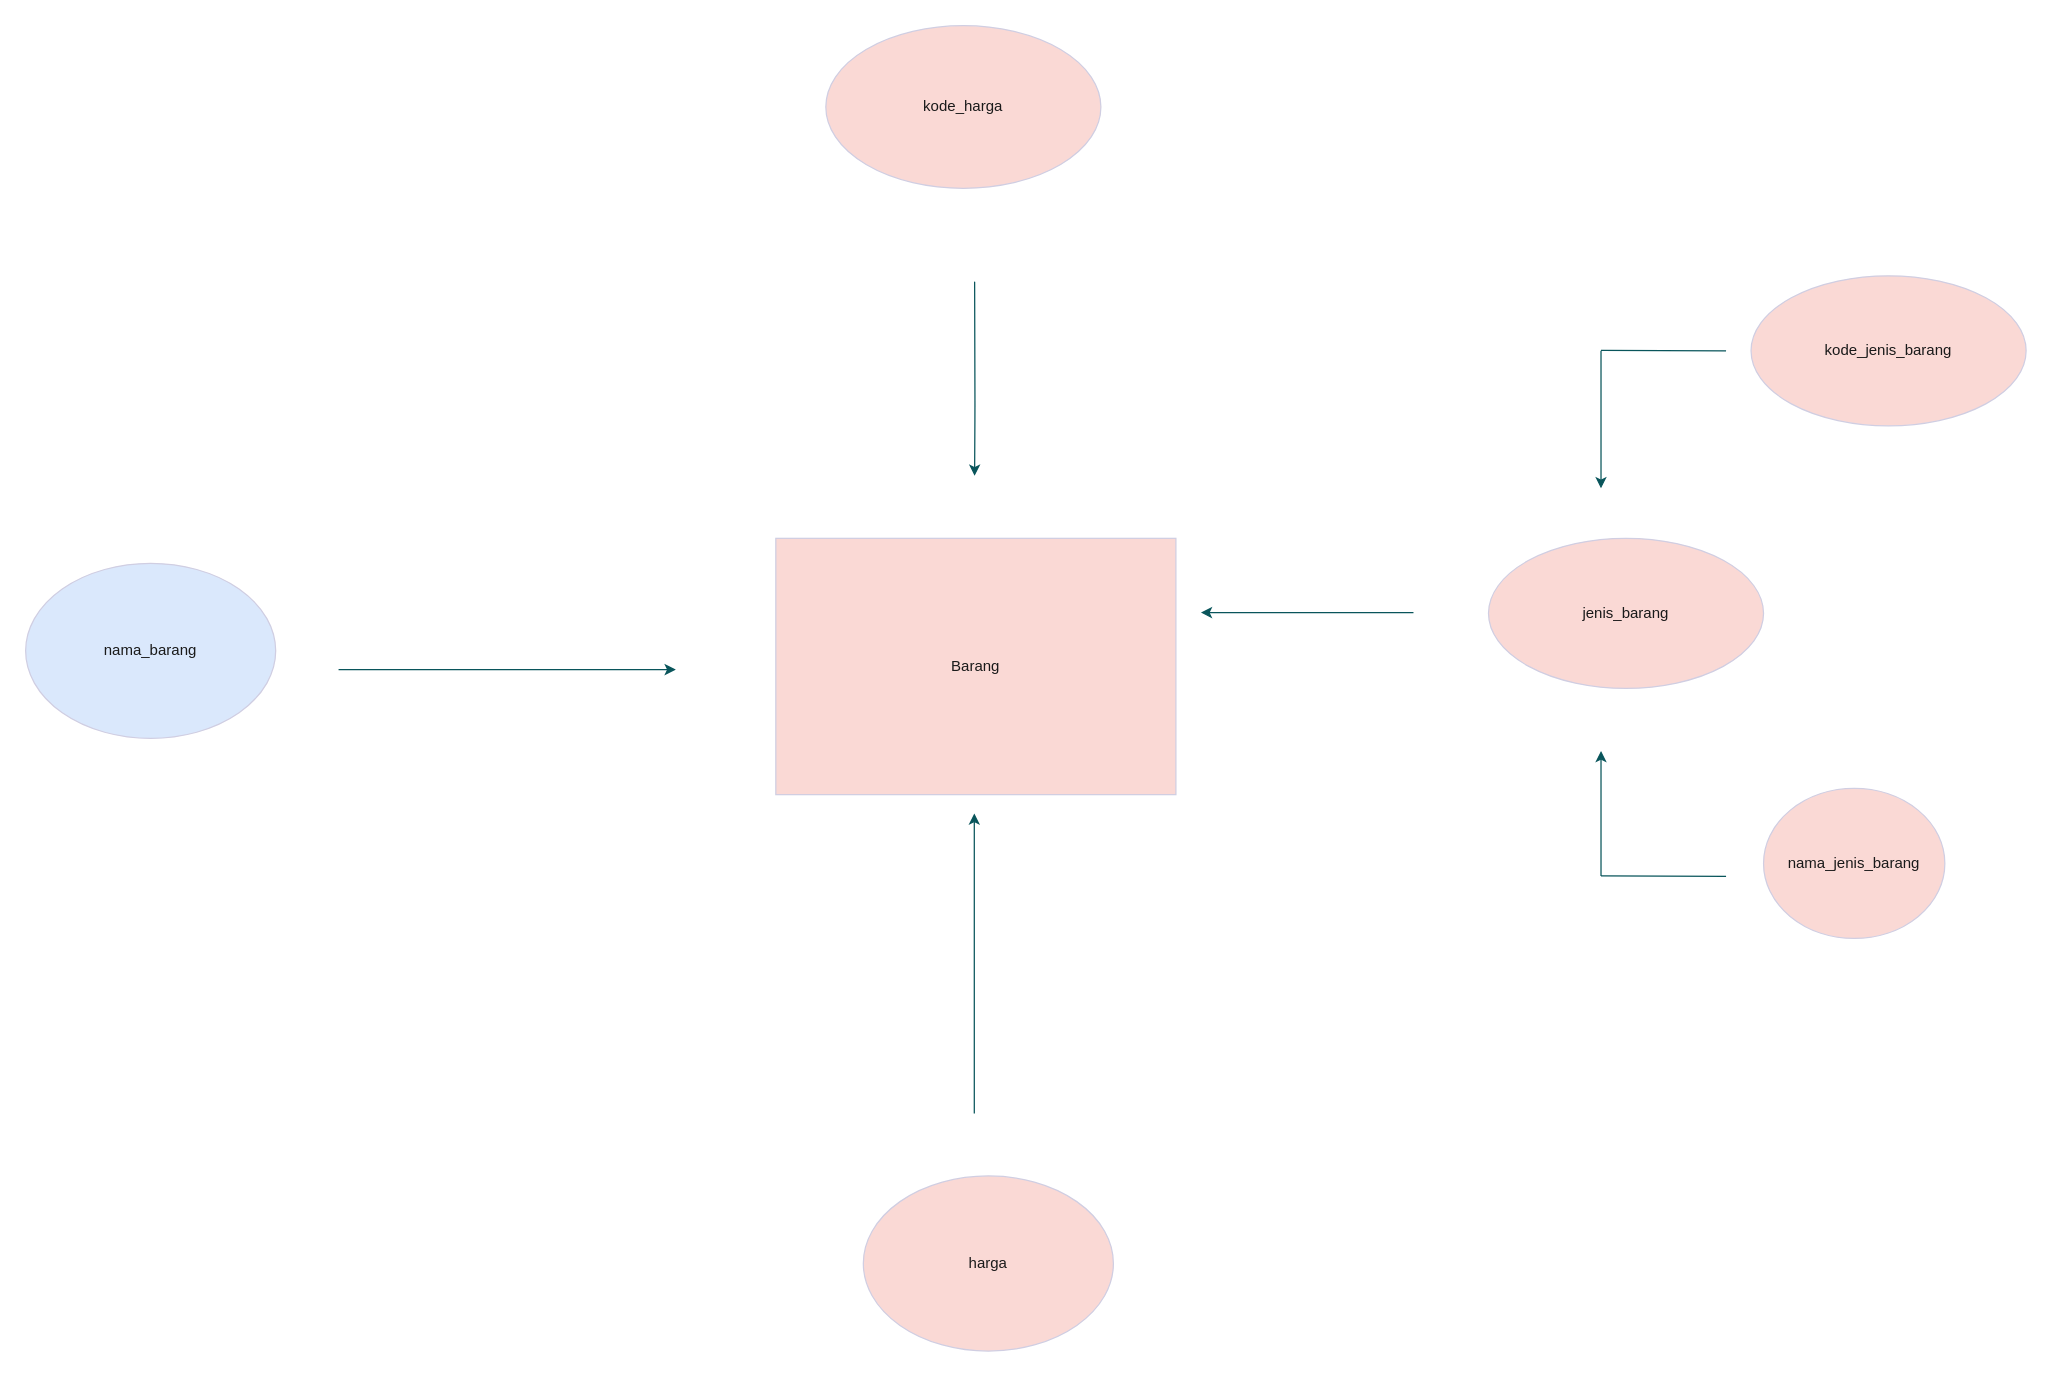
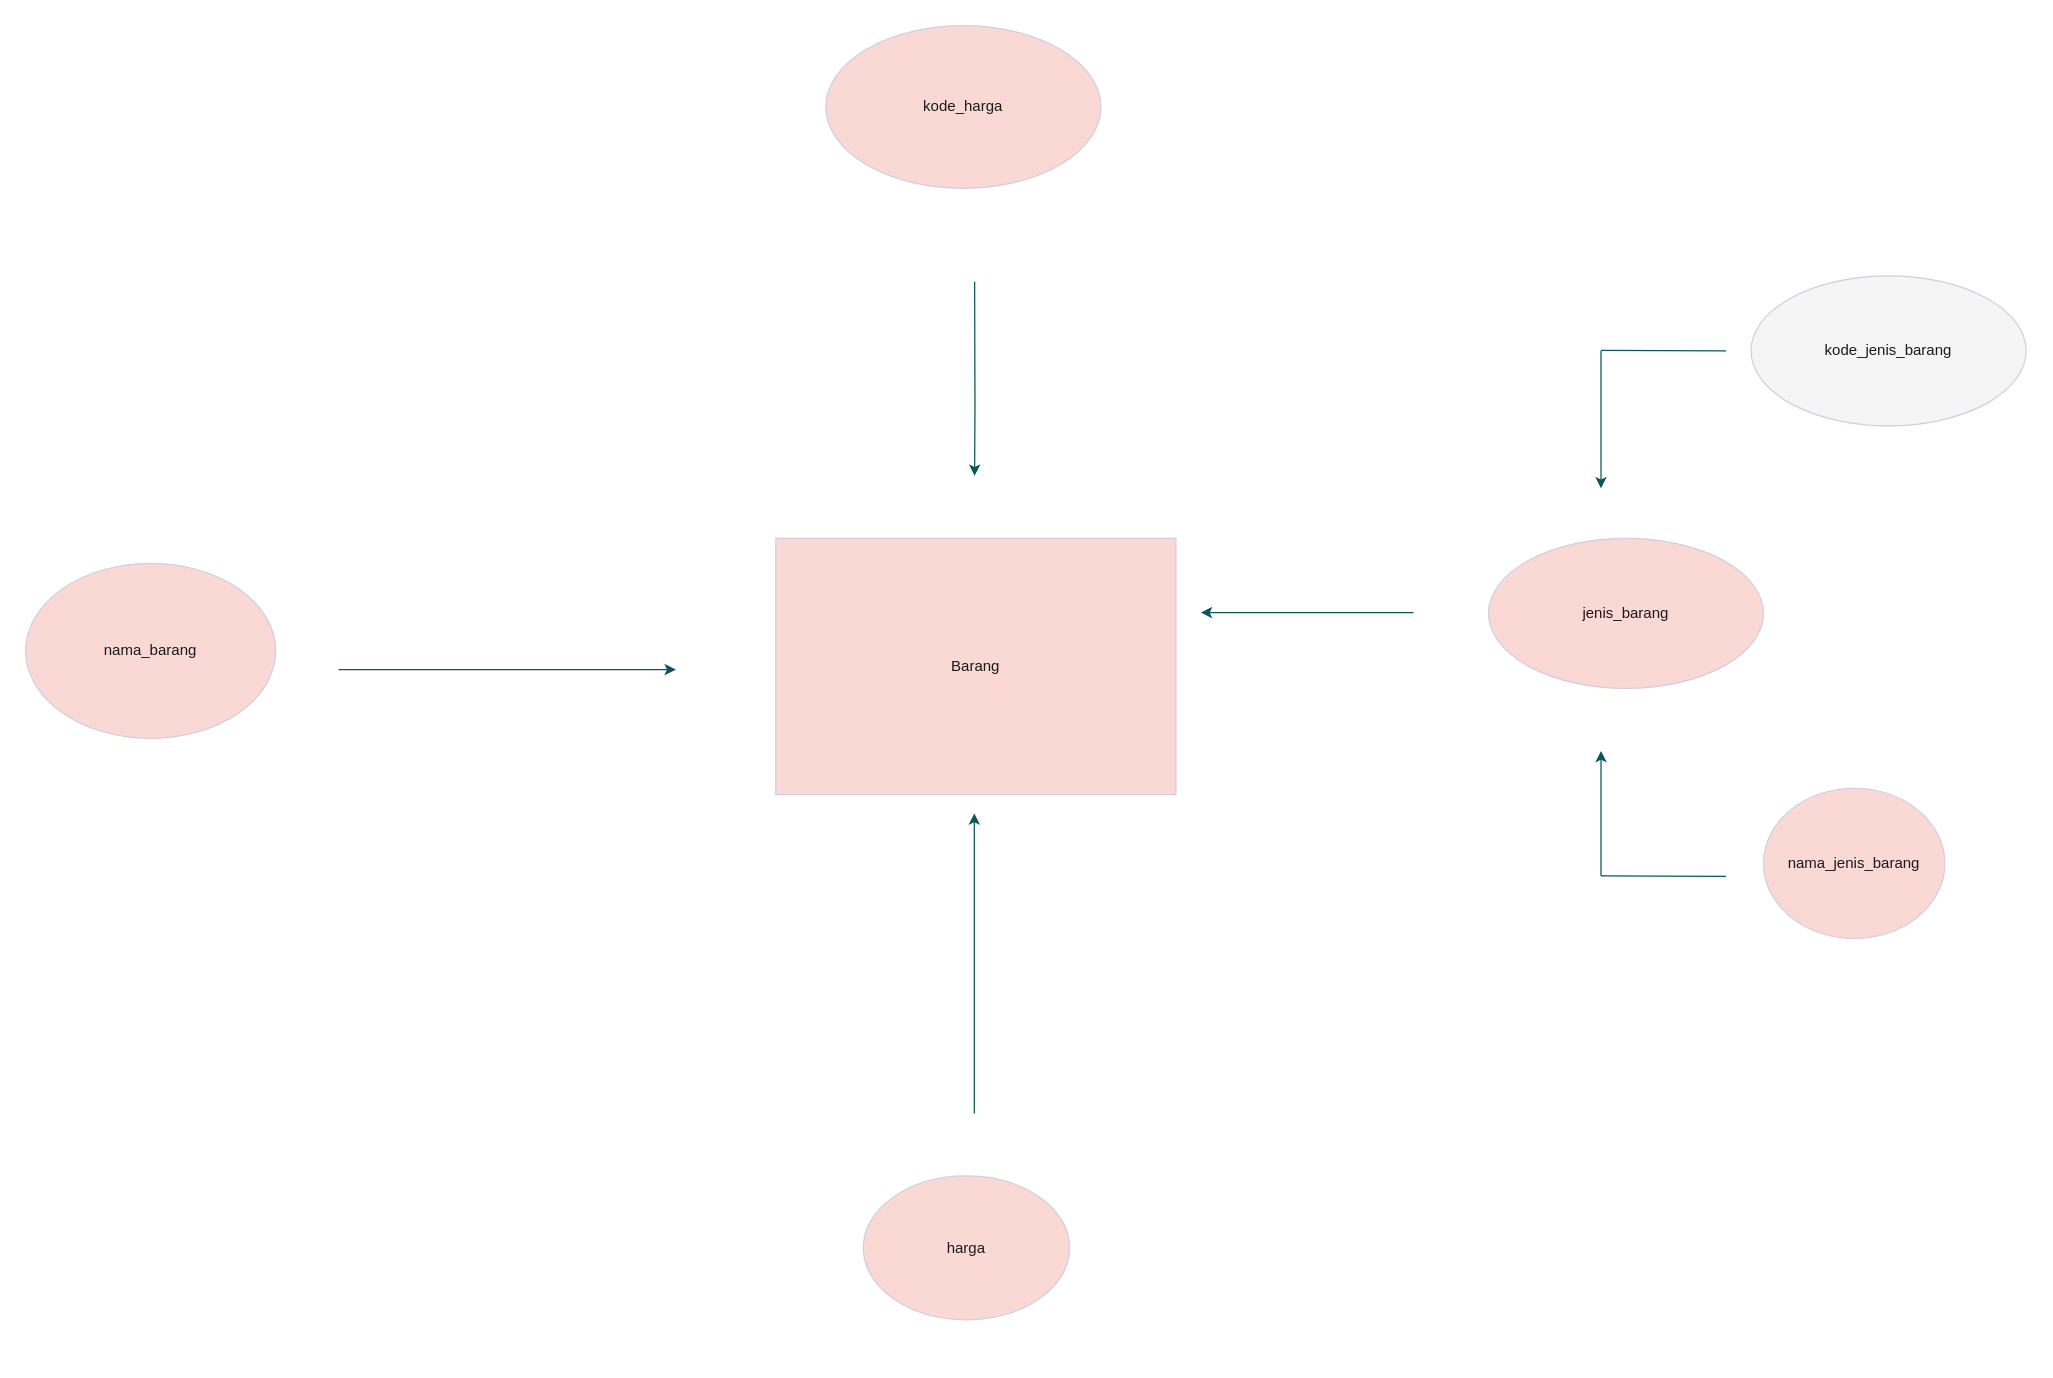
node "kode_jenis_barang": fillcolor #fad9d5 -> #f5f5f5
node "nama_barang": fillcolor #dae8fc -> #fad9d5
node "harga": size 250x175 -> 206x144
